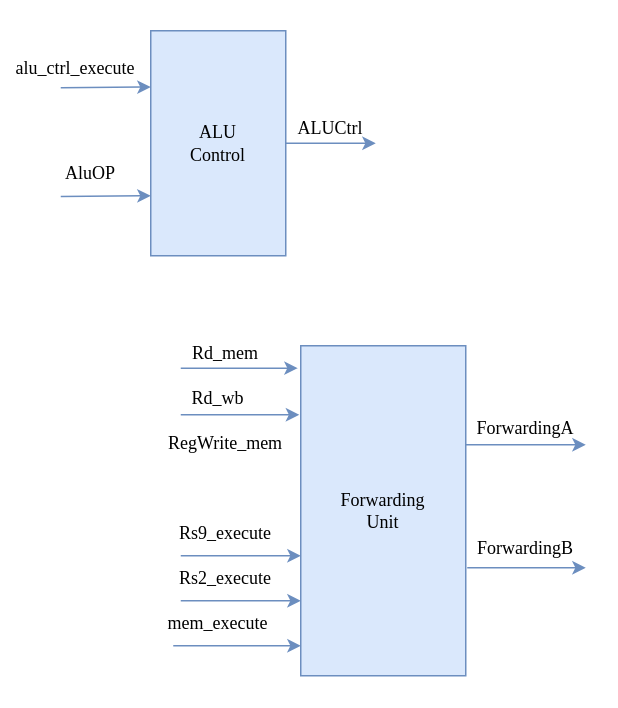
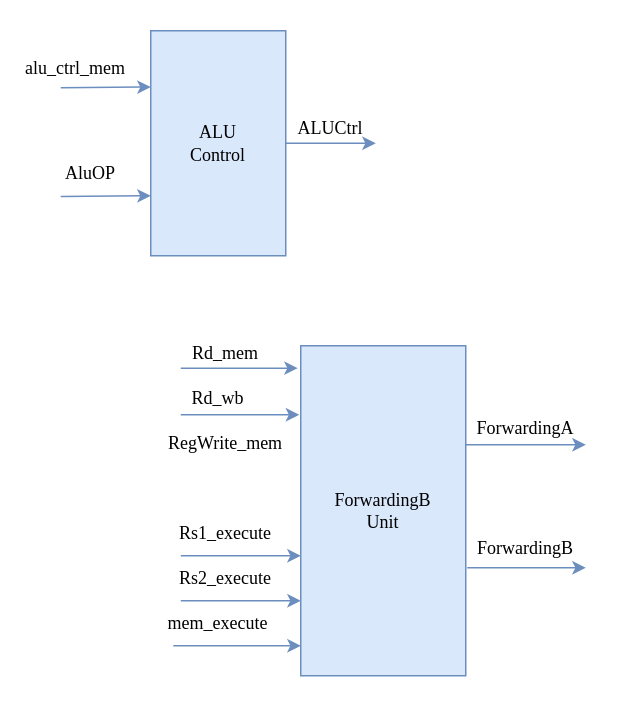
node "alu_ctrl_execute": label "alu_ctrl_execute" -> "alu_ctrl_mem"
node "Forwarding Unit": label "Forwarding Unit" -> "ForwardingB Unit"
node "Rs9_execute": label "Rs9_execute" -> "Rs1_execute"
